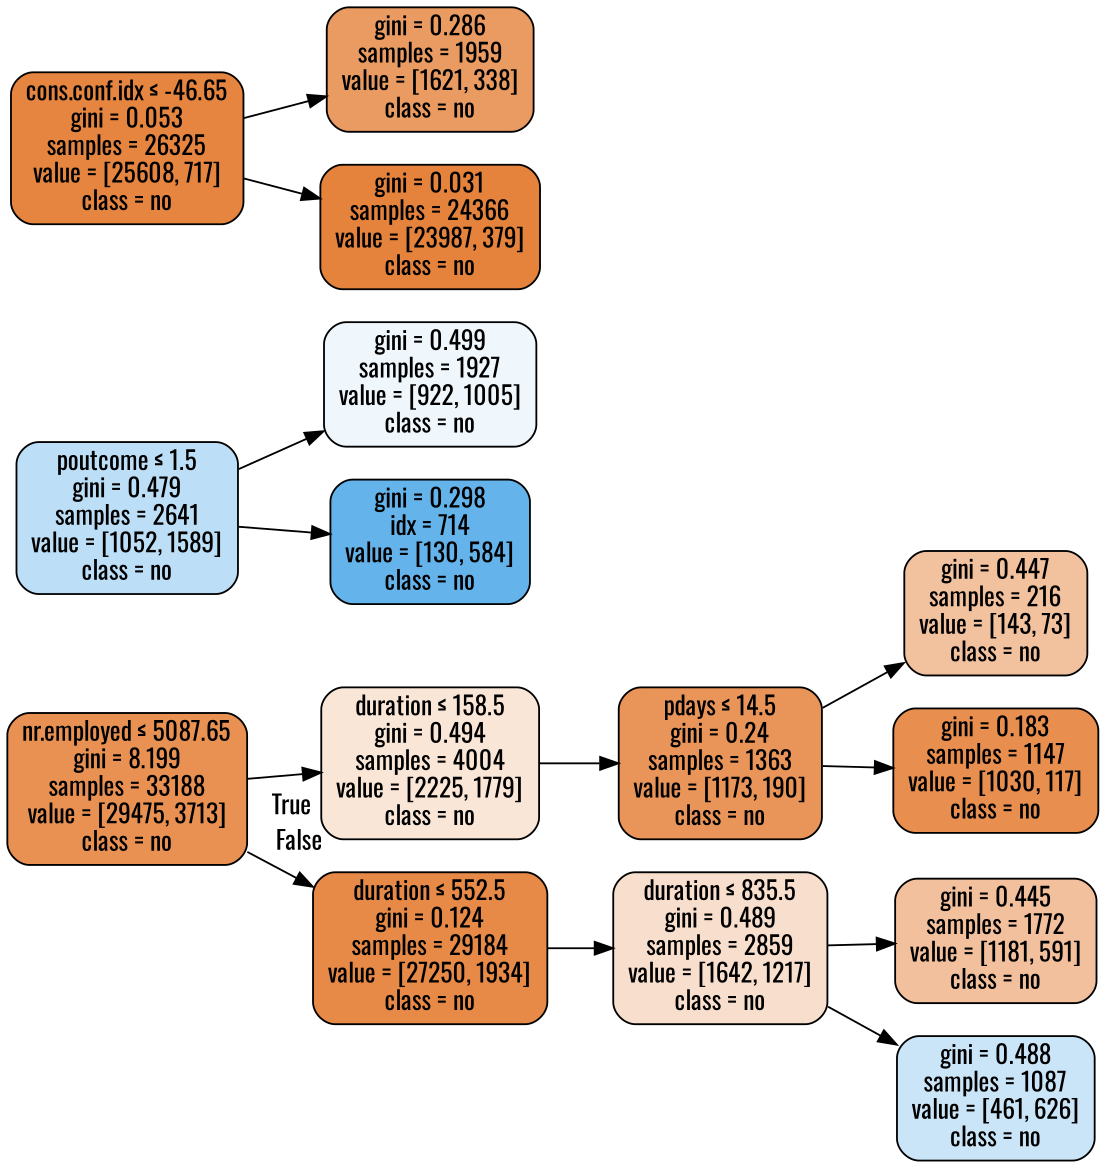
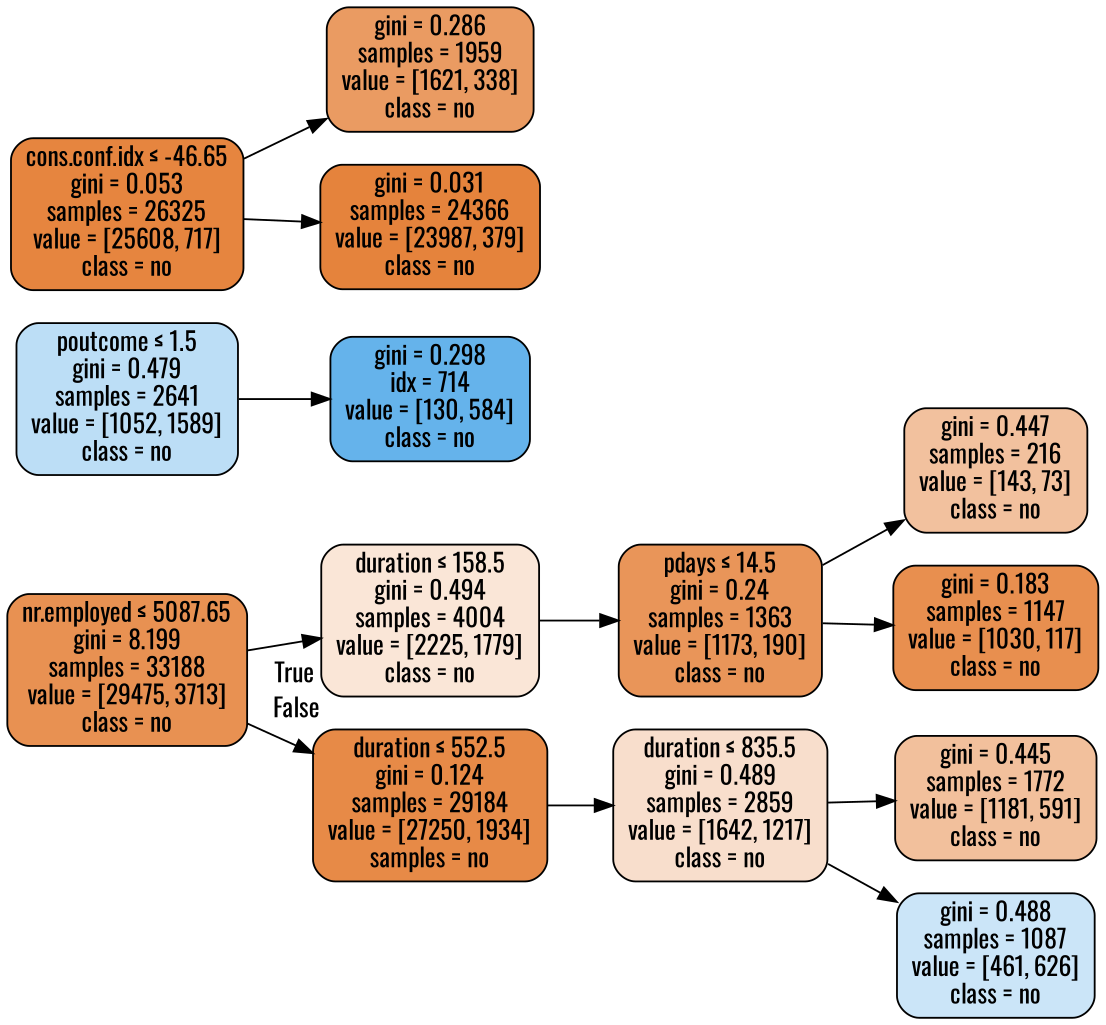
node "gini = 0.499": removed
node "duration ≤ 552.5": text "class = no" -> "samples = no"
